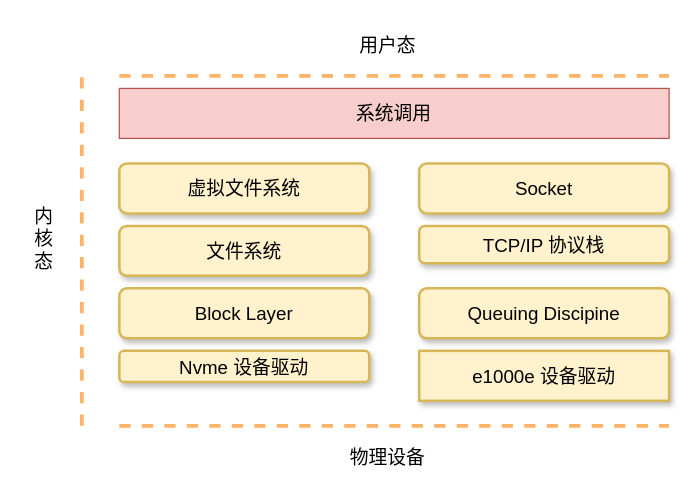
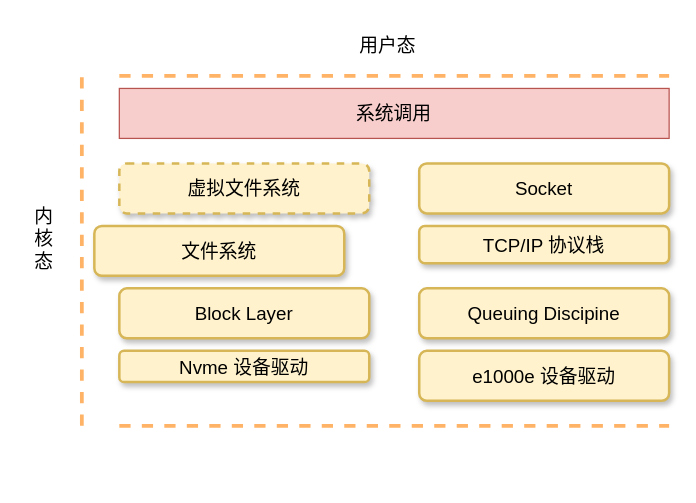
node "虚拟文件系统": style solid -> dashed
node "文件系统": moved (244, 251) -> (219, 251)
node "e1000e 设备驱动": shape rectangle -> rounded rectangle
node "物理设备": removed
